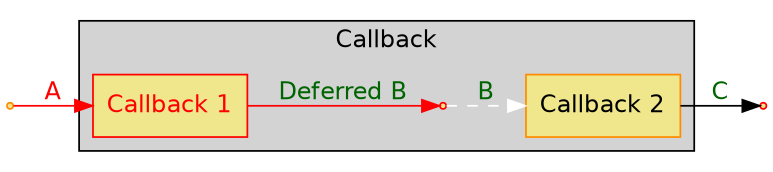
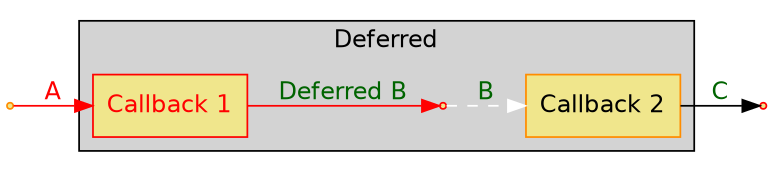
cluster "Callback": label "Callback" -> "Deferred"
